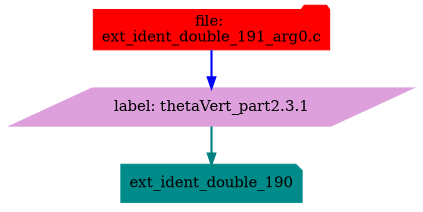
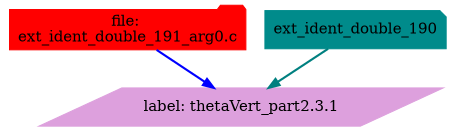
edge "label: thetaVert_part2.3.1" -> "ext_ident_double_190": reversed
